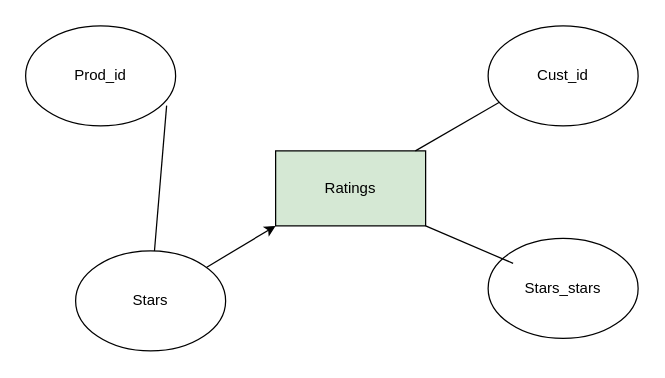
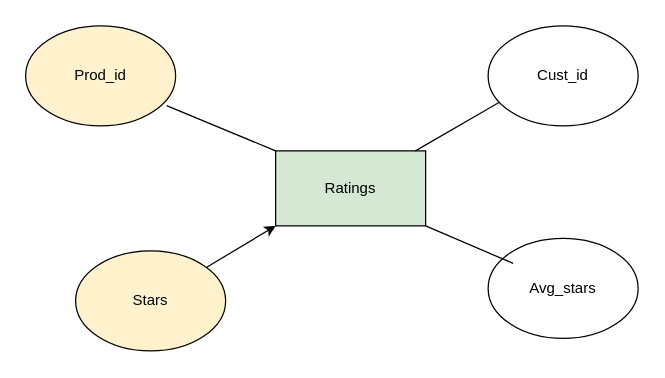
node "Prod_id": fillcolor #ffffff -> #fff2cc
edge "Prod_id" -- "Stars": now "Prod_id" -- "Ratings"
node "Stars_stars": label "Stars_stars" -> "Avg_stars"
node "Stars": fillcolor #ffffff -> #fff2cc
